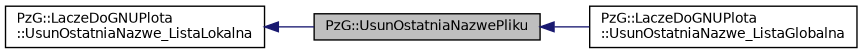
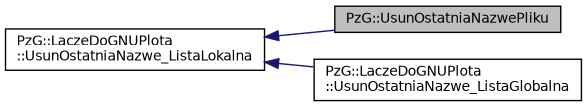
edge "PzG::LaczeDoGNUPlota ::UsunOstatniaNazwe_ListaGlobalna" -> "PzG::UsunOstatniaNazwePliku": now "PzG::LaczeDoGNUPlota ::UsunOstatniaNazwe_ListaGlobalna" -> "PzG::LaczeDoGNUPlota ::UsunOstatniaNazwe_ListaLokalna"
